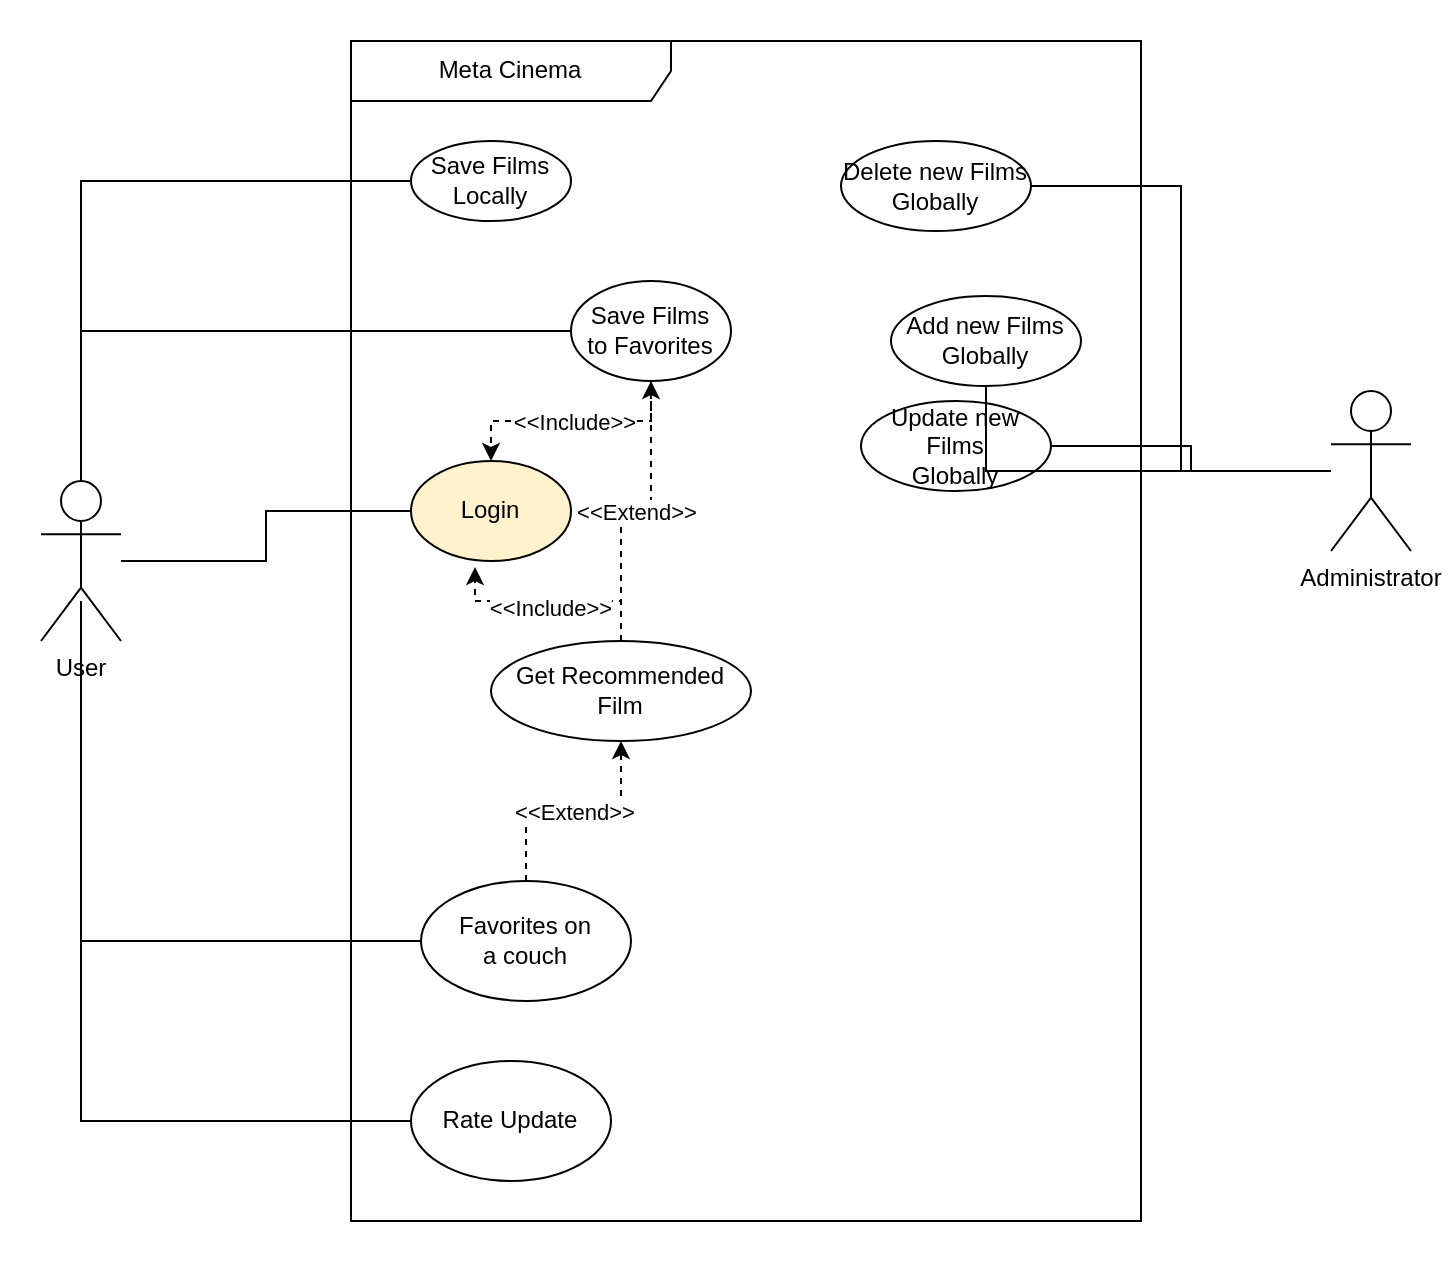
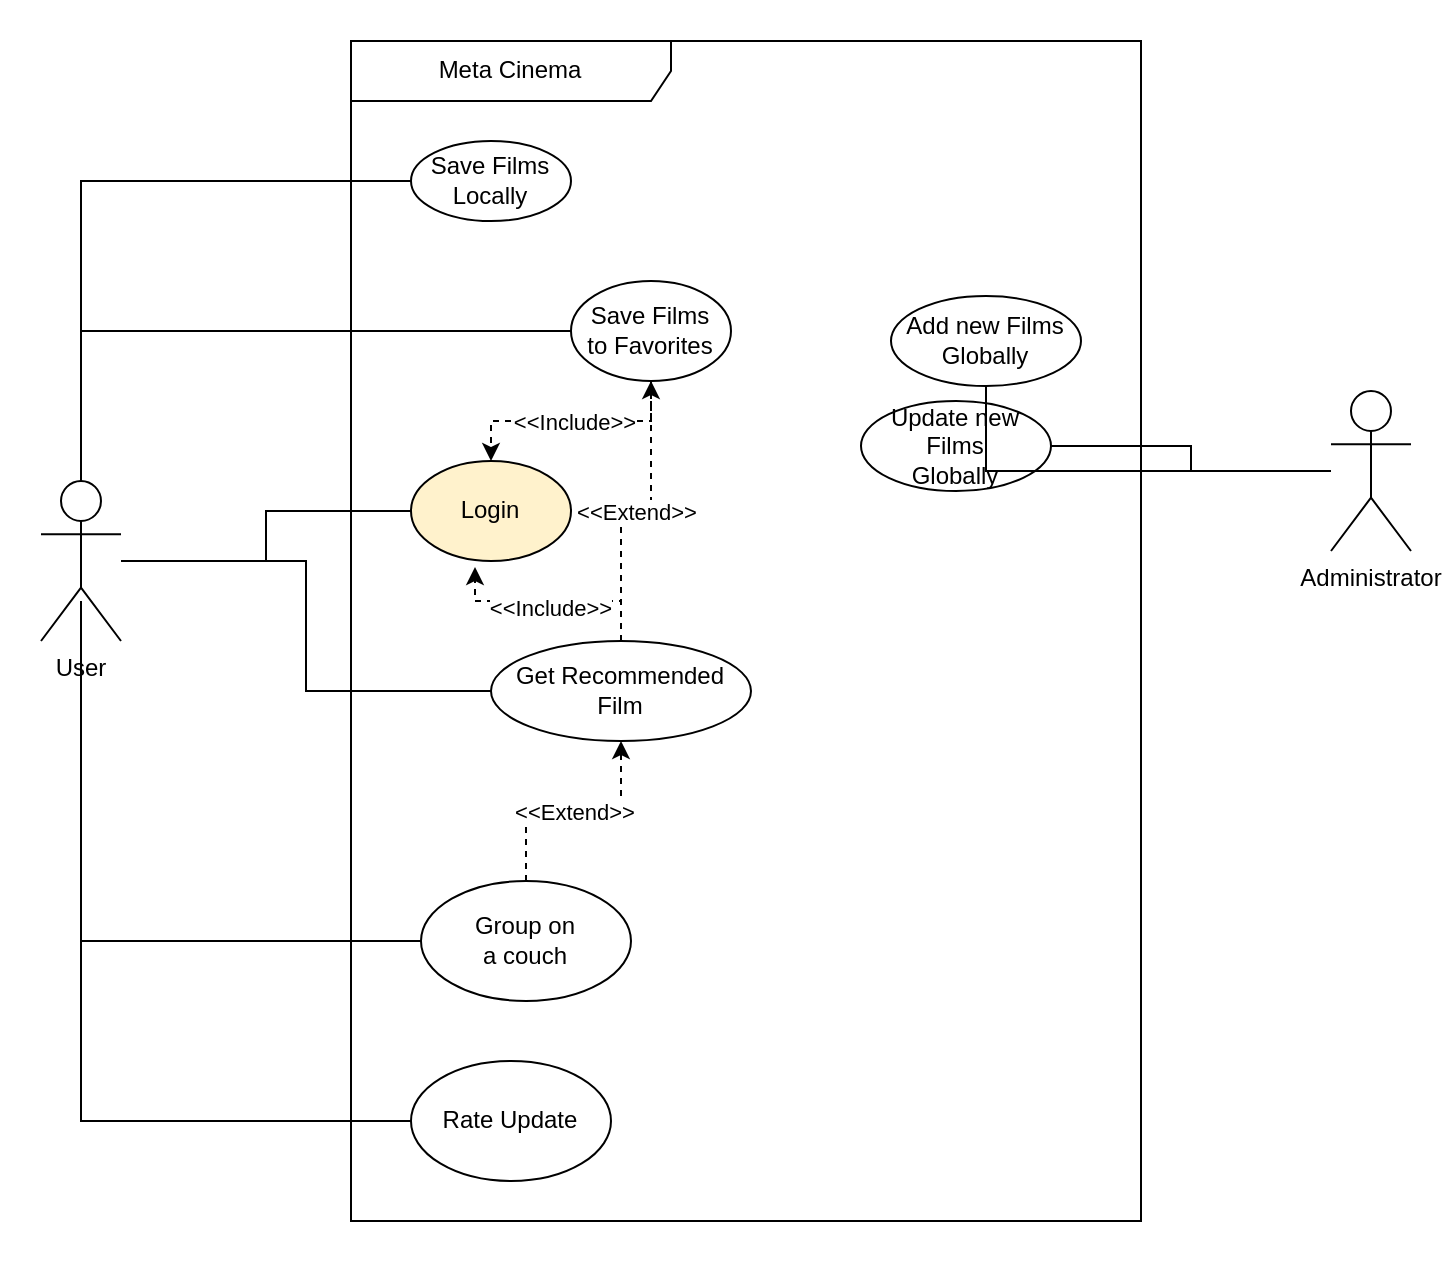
node "Delete new Films Globally": removed
edge "Delete new Films Globally" -- "Administrator": removed
edge "User" -- "Get Recommended Film": added
node "Favorites on a couch": label "Favorites on a couch" -> "Group on a couch"
